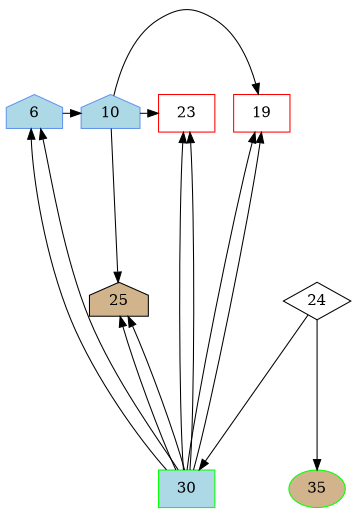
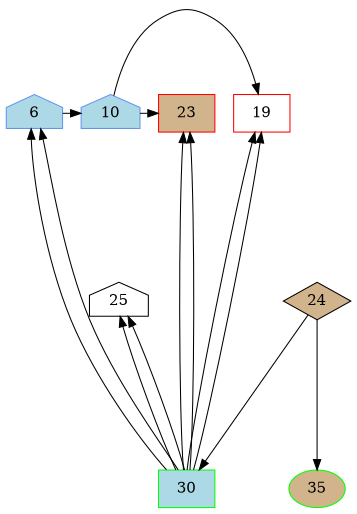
node "23": fillcolor white -> tan
edge "10" -> "25": removed
node "25": fillcolor tan -> white
node "24": fillcolor white -> tan
